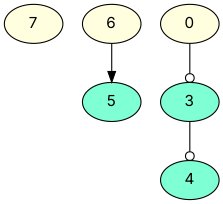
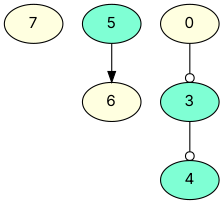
edge "6" -> "5": reversed
